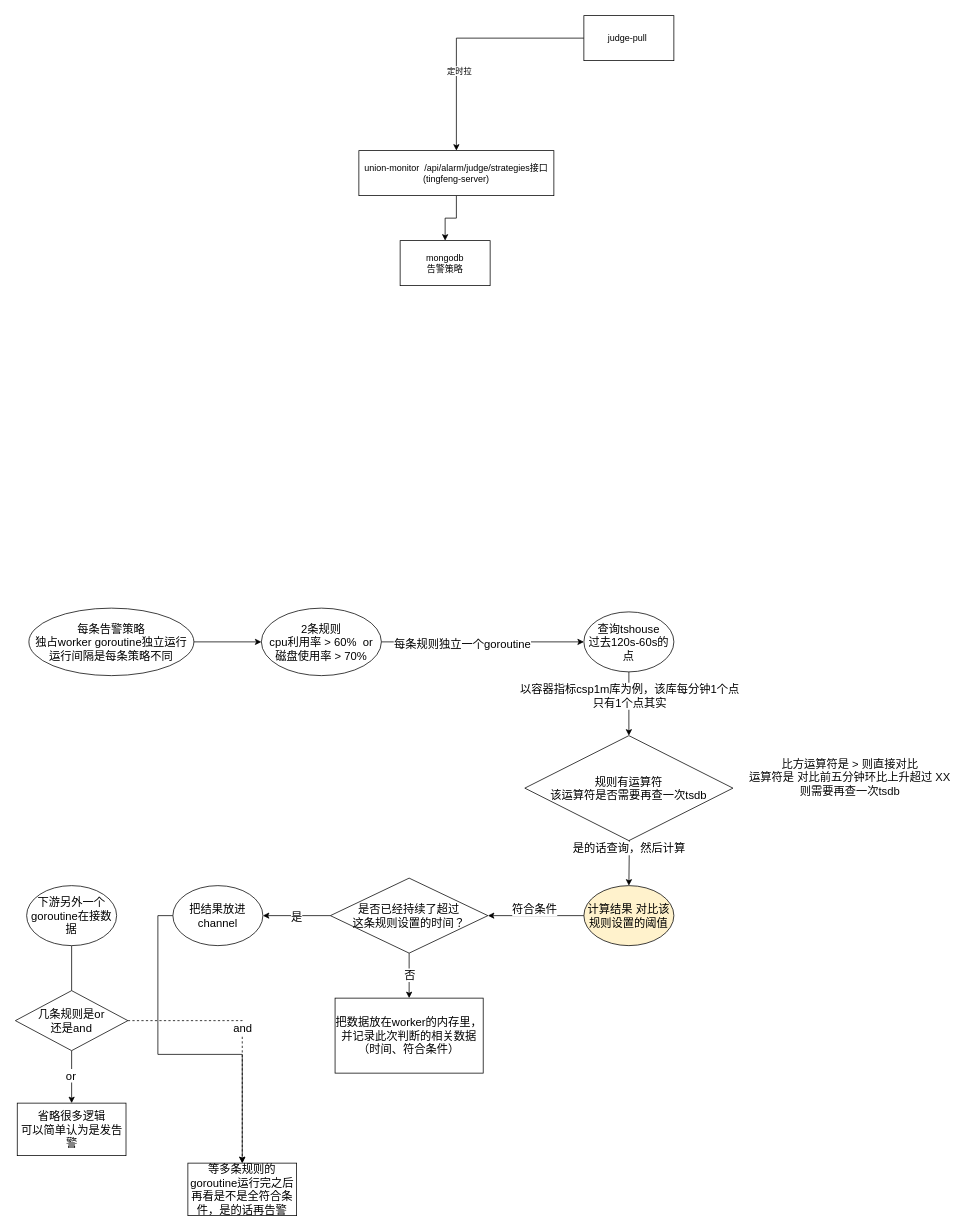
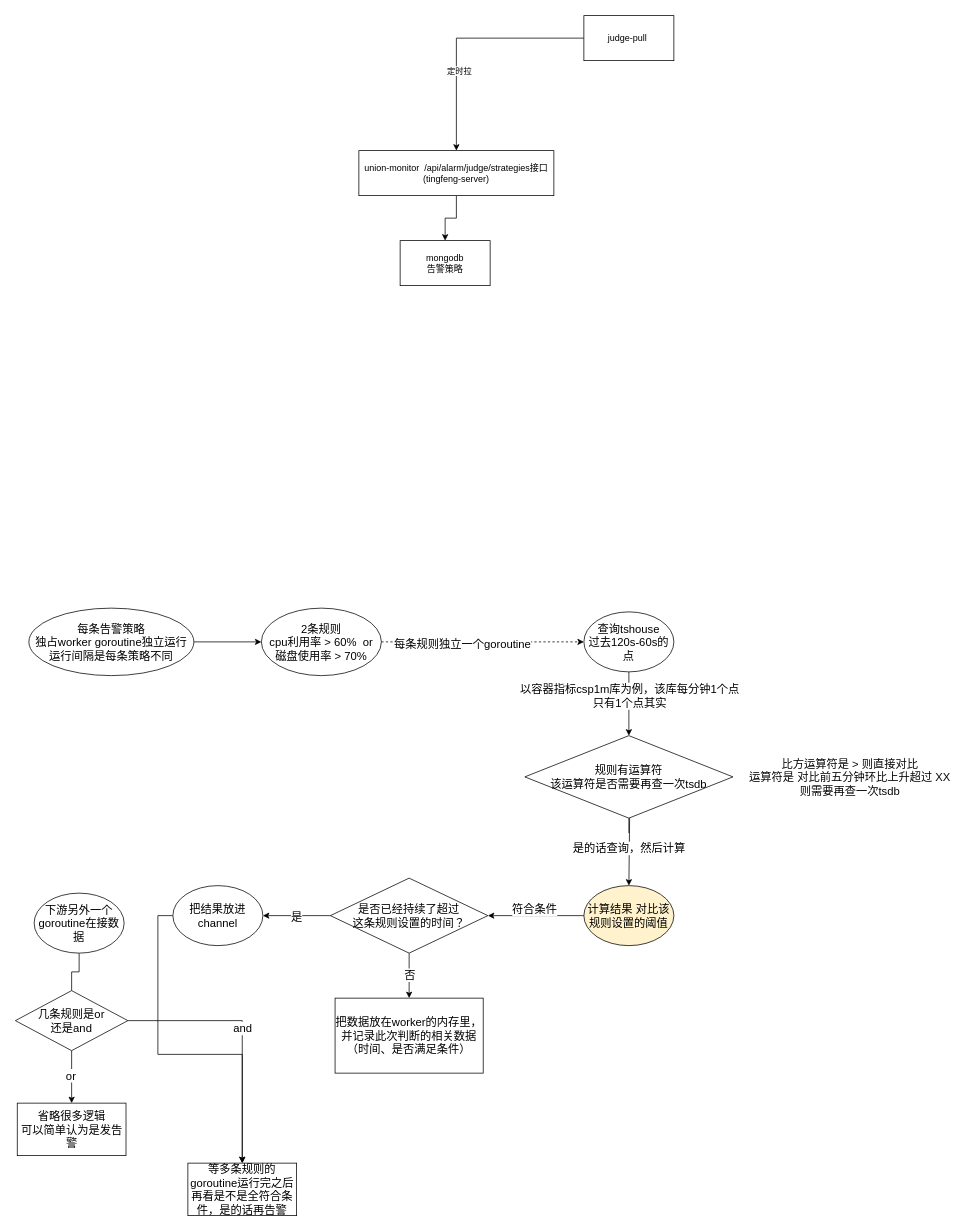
edge "2条规则cpu利用率 > 60% or磁盘使用率 > 70%" -> "查询tshouse过去120s-60s的点": style solid -> dashed
node "规则有运算符该运算符是否需要再查一次tsdb": size 208x105 -> 208x83
node "下游另外一个goroutine在接数据": moved (72, 915) -> (79, 923)
edge "几条规则是or还是and" -> "等多条规则的goroutine运行完之后再看是不是全符合条件，是的话再告警": style dashed -> solid
node "把数据放在worker的内存里，并记录此次判断的相关数据（时间、符合条件）": label "把数据放在worker的内存里，并记录此次判断的相关数据（时间、符合条件）" -> "把数据放在worker的内存里，并记录此次判断的相关数据（时间、是否满足条件）"
